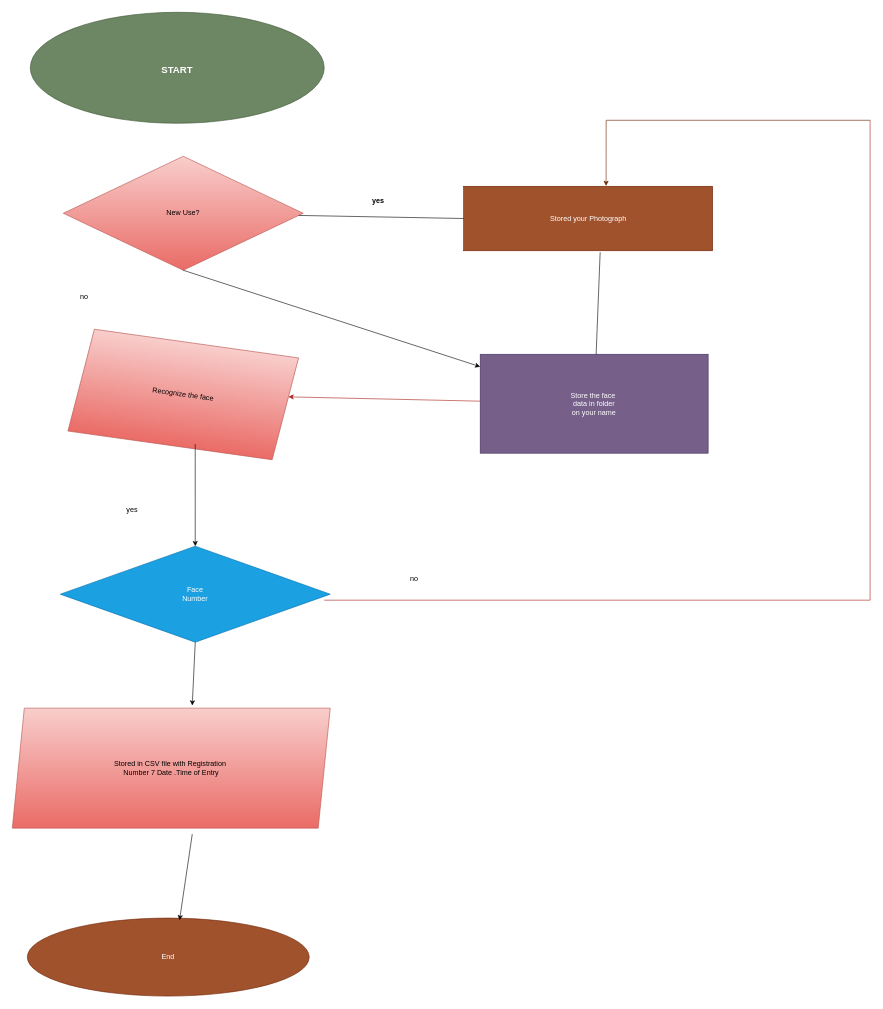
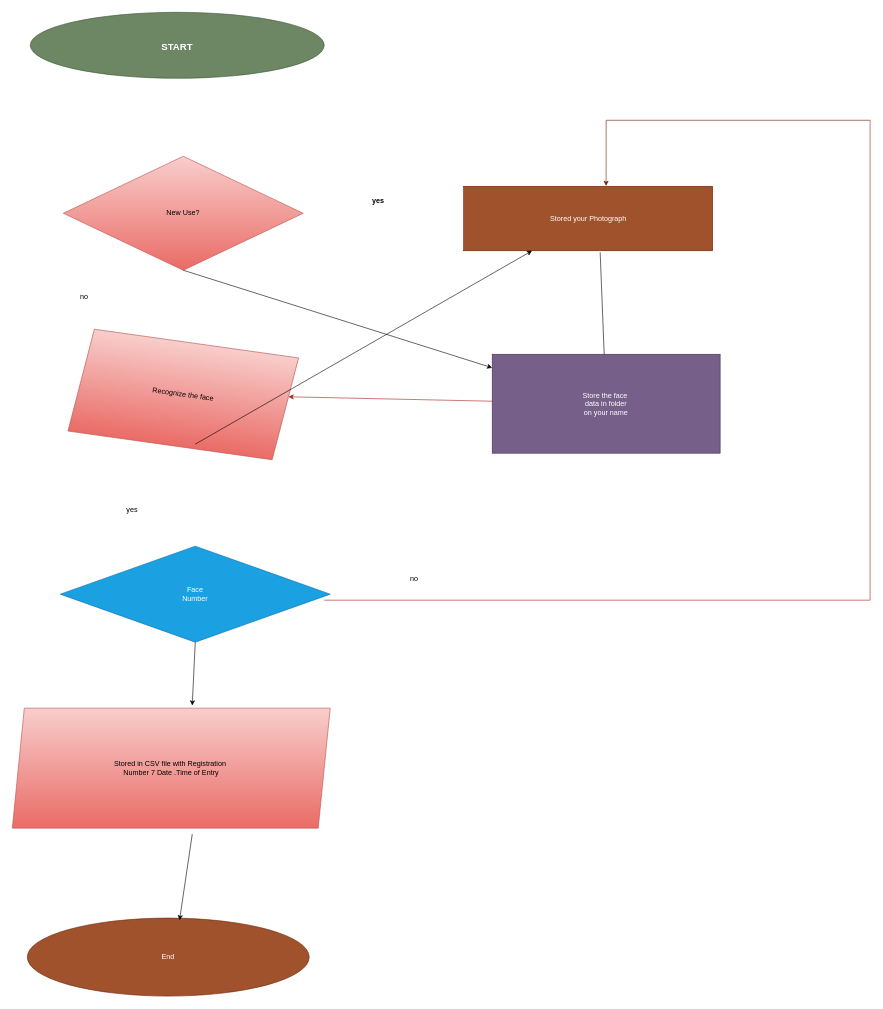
node "START": size 294x111 -> 294x66
edge "New Use?" -- "Stored your Photograph": removed
node "Store the face data in folder on your name": moved (594, 404) -> (606, 404)
edge "Recognize the face" -> "Face Number": now "Recognize the face" -> "Stored your Photograph"
